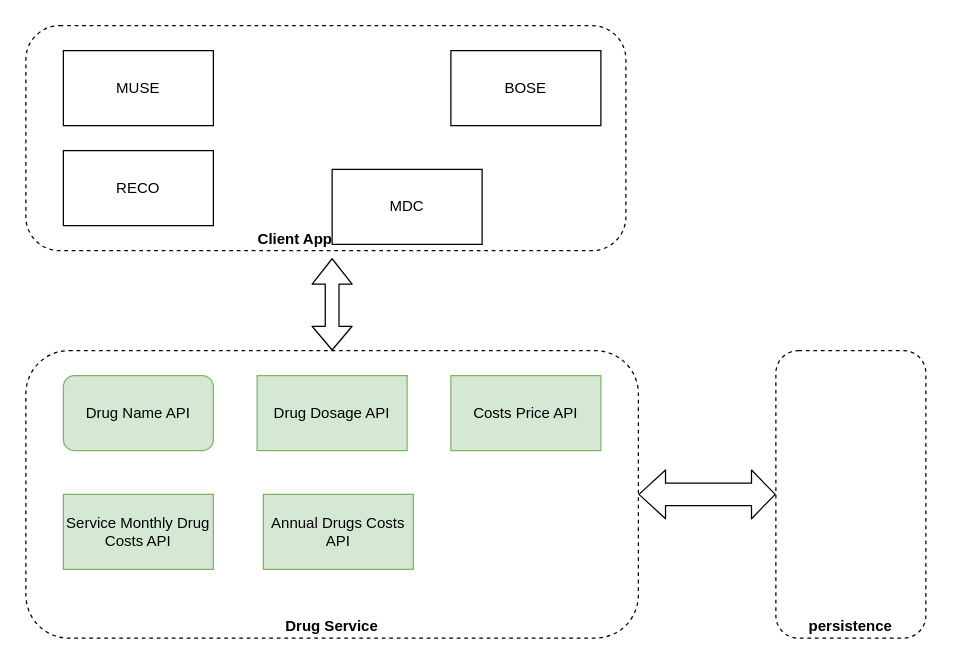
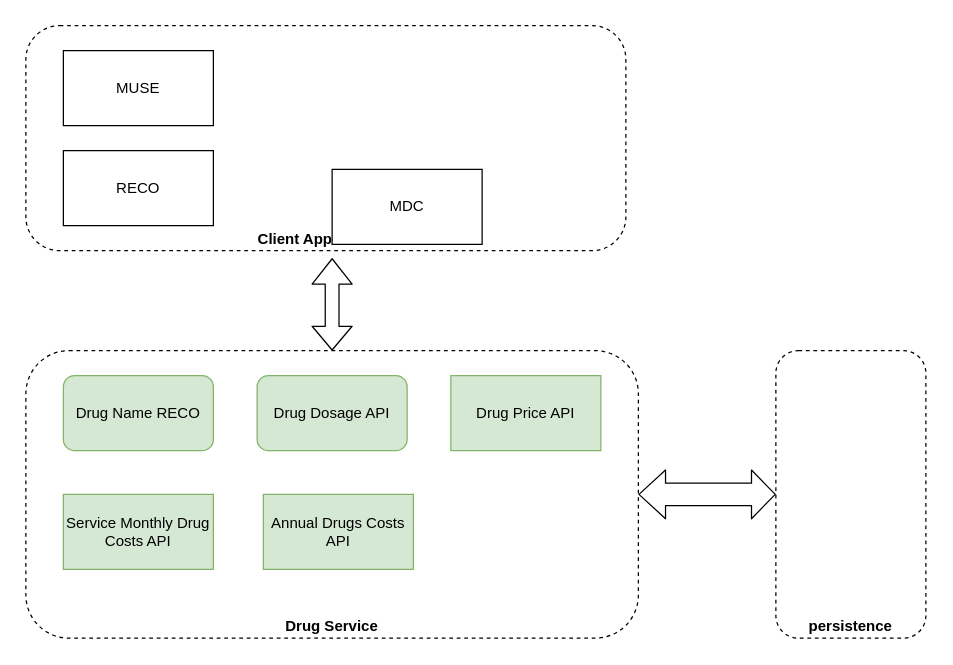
node "BOSE": removed
node "Drug Name API": label "Drug Name API" -> "Drug Name RECO"
node "Drug Dosage API": shape rectangle -> rounded rectangle
node "Costs Price API": label "Costs Price API" -> "Drug Price API"
